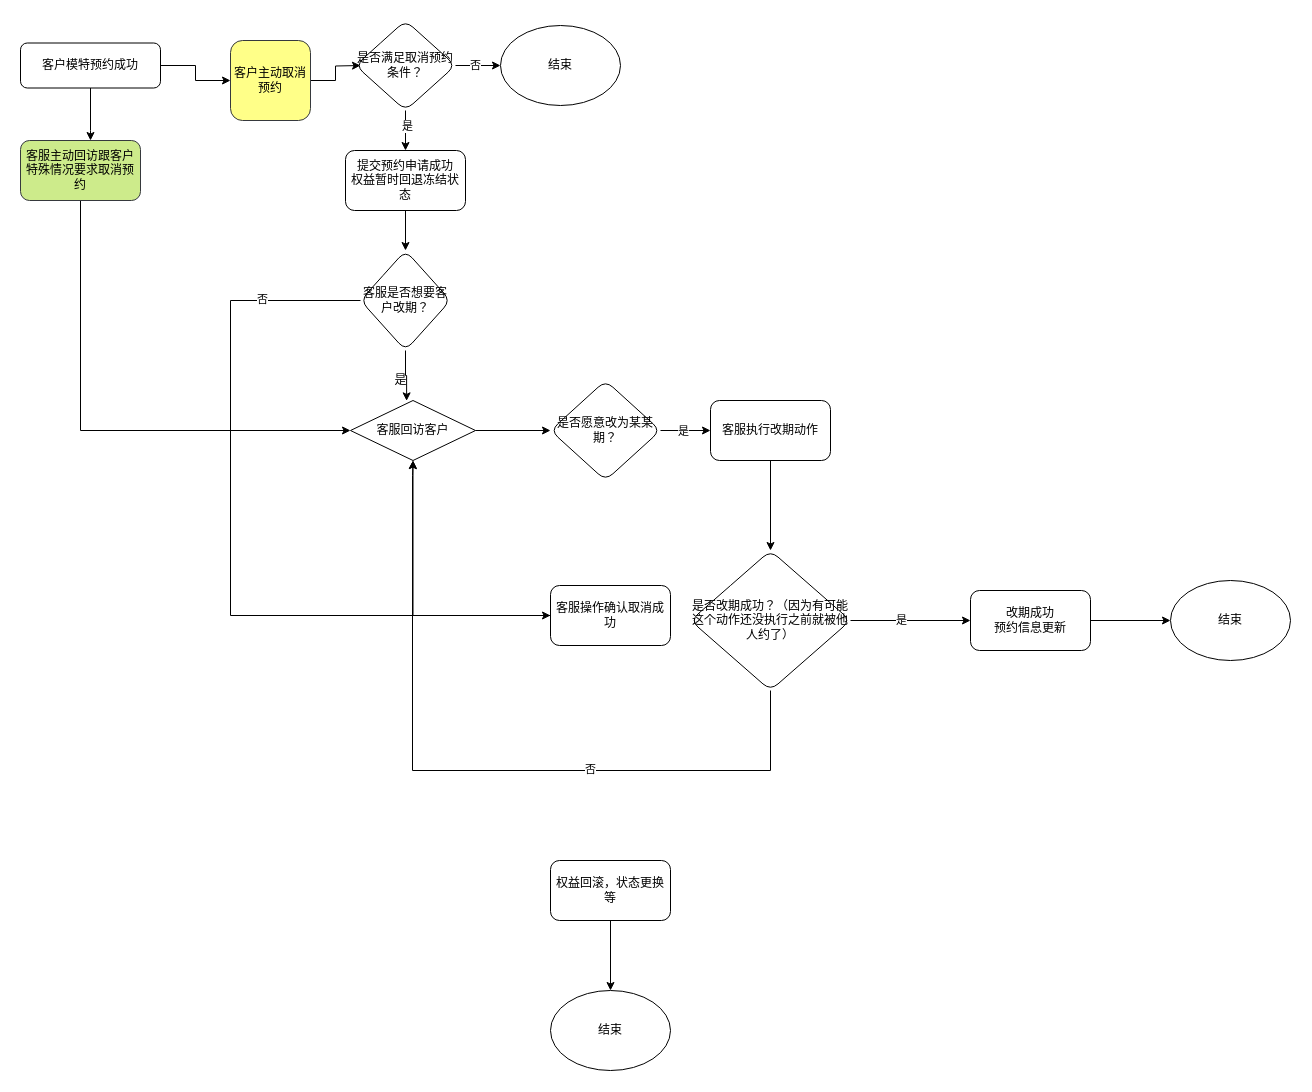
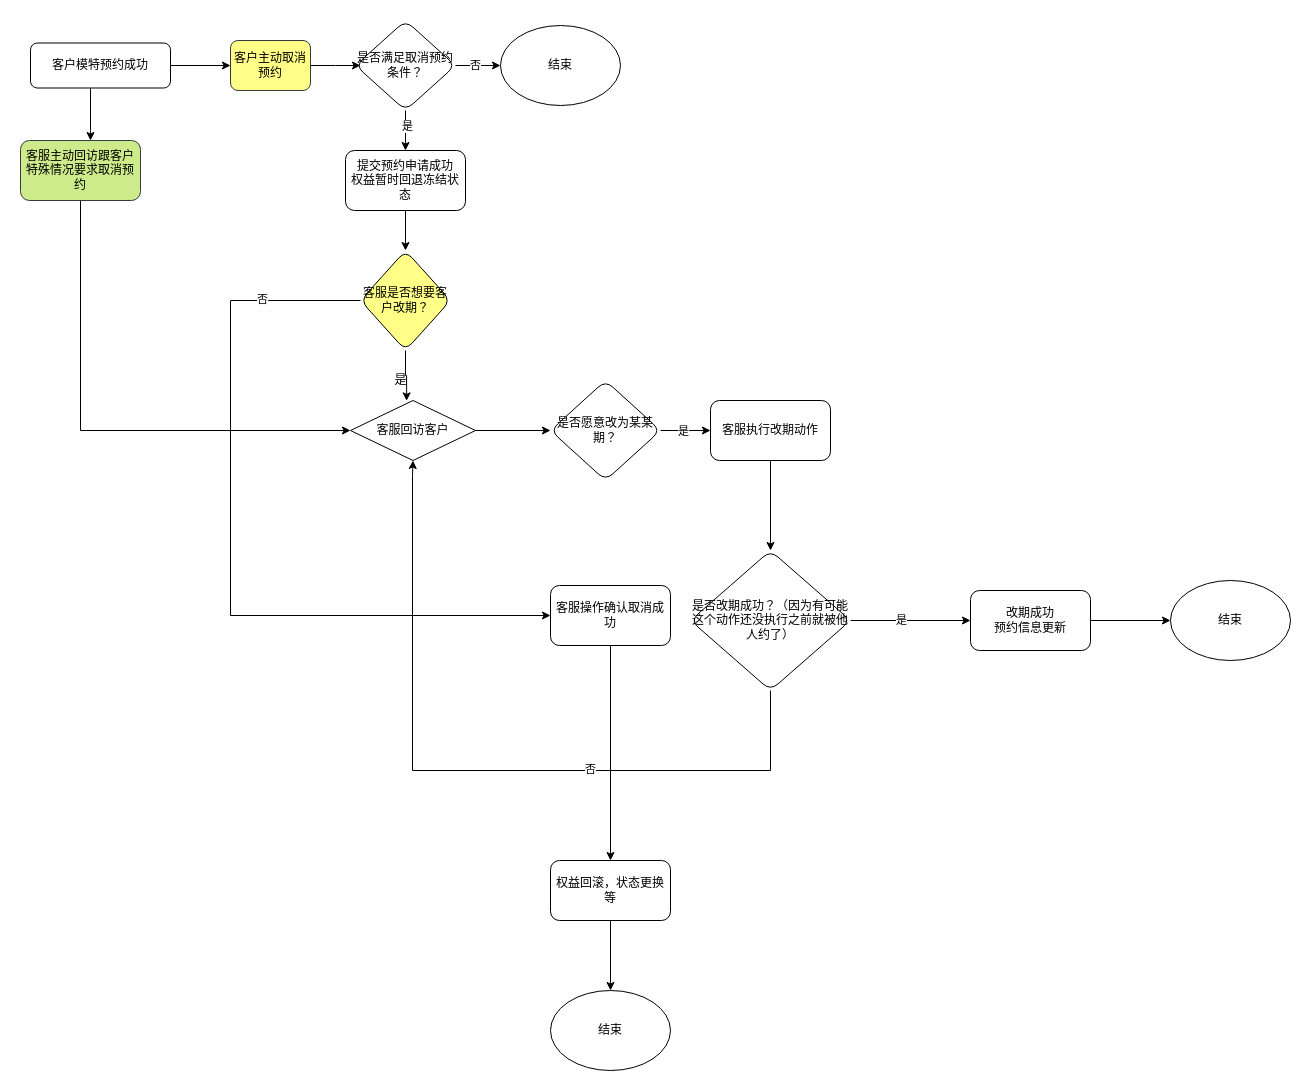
node "客户模特预约成功": moved (91, 66) -> (101, 66)
node "客户主动取消预约": size 80x80 -> 80x50
node "客服是否想要客户改期？": fillcolor #ffffff -> #ffff88
edge "客服操作确认取消成功" -> "客服回访客户": now "客服操作确认取消成功" -> "权益回滚，状态更换等"
